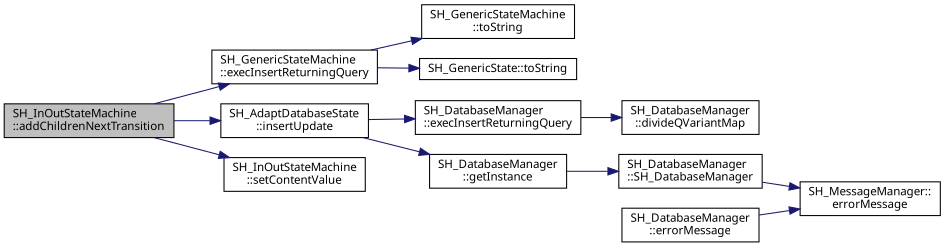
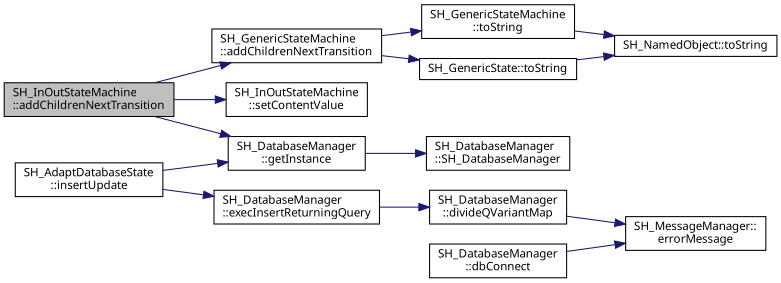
node "SH_NamedObject::toString": added
node "SH_GenericStateMachine ::execInsertReturningQuery": label "SH_GenericStateMachine ::execInsertReturningQuery" -> "SH_GenericStateMachine ::addChildrenNextTransition"
edge "SH_InOutStateMachine ::addChildrenNextTransition" -> "SH_AdaptDatabaseState ::insertUpdate": now "SH_InOutStateMachine ::addChildrenNextTransition" -> "SH_DatabaseManager ::getInstance"
edge "SH_DatabaseManager ::SH_DatabaseManager" -> "SH_MessageManager:: errorMessage": now "SH_DatabaseManager ::divideQVariantMap" -> "SH_MessageManager:: errorMessage"
node "SH_DatabaseManager ::errorMessage": label "SH_DatabaseManager ::errorMessage" -> "SH_DatabaseManager ::dbConnect"
